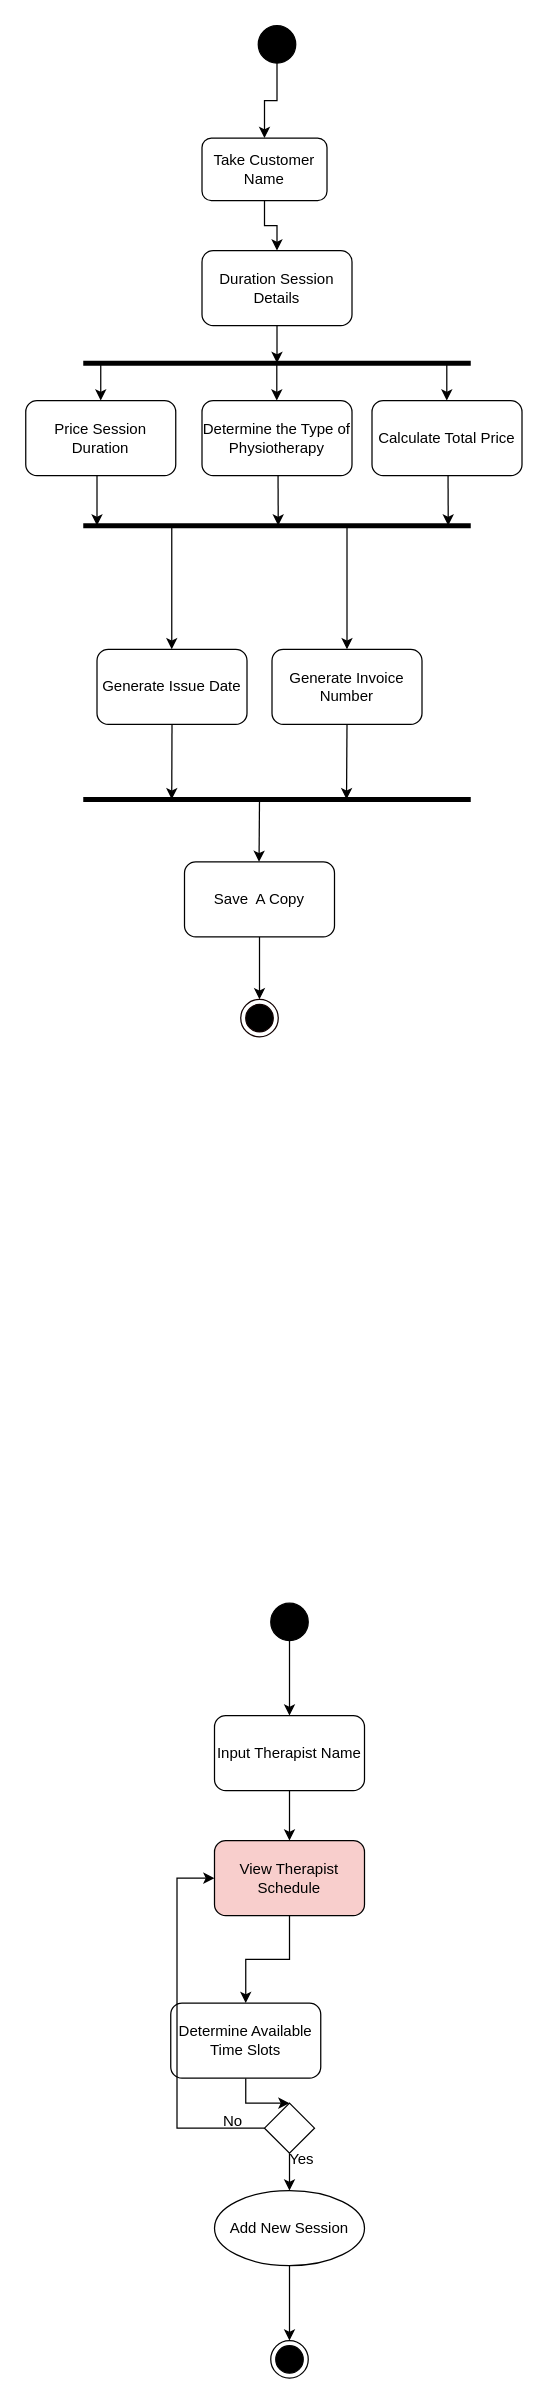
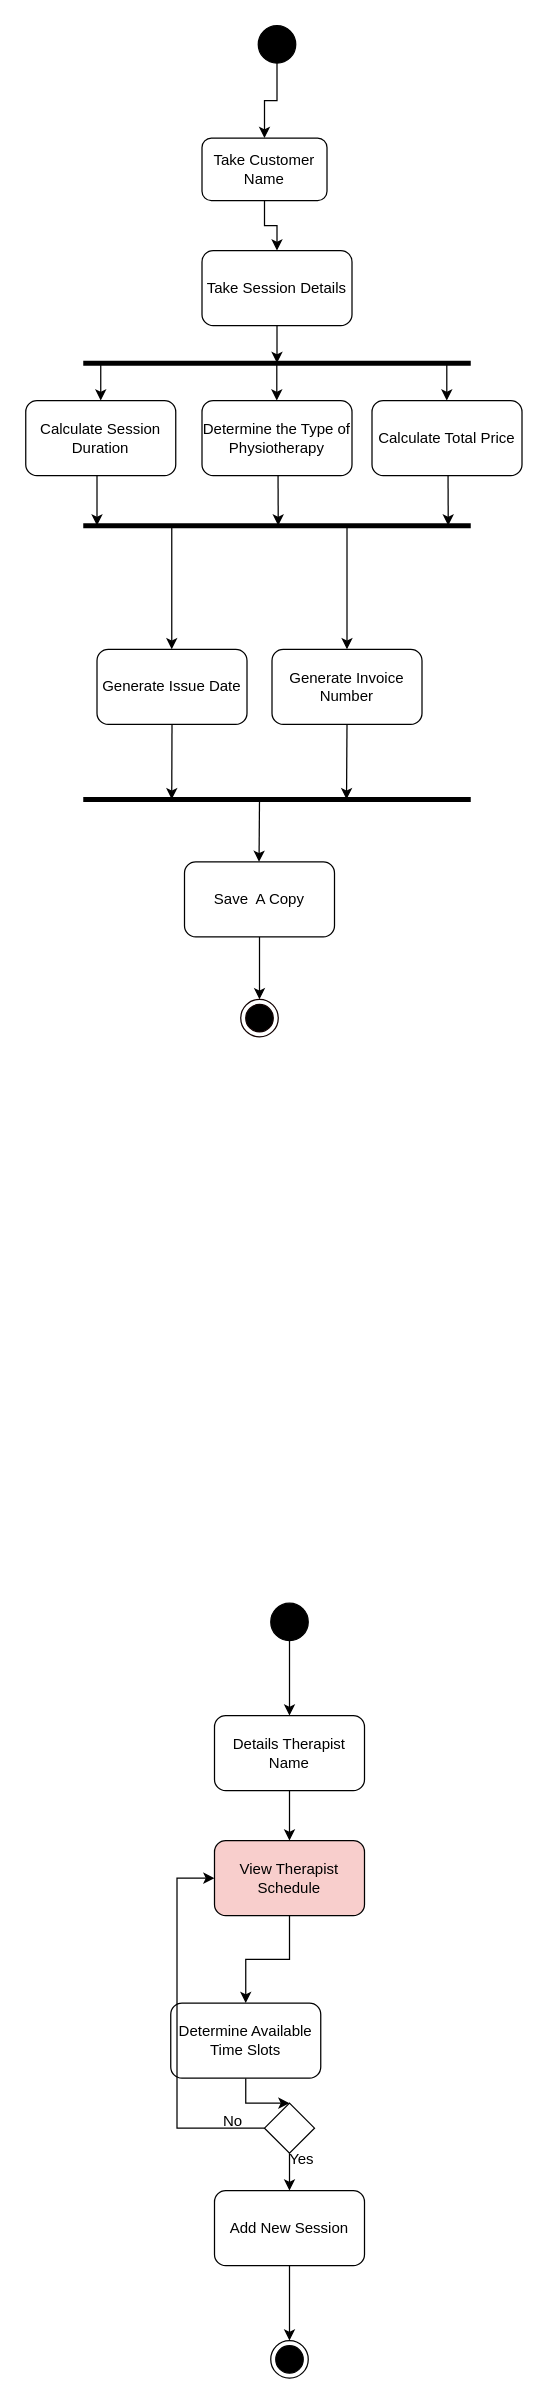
node "Duration Session Details": label "Duration Session Details" -> "Take Session Details"
node "Price Session Duration": label "Price Session Duration" -> "Calculate Session Duration"
node "Input Therapist Name": label "Input Therapist Name" -> "Details Therapist Name"
node "Add New Session": shape ellipse -> rounded rectangle
